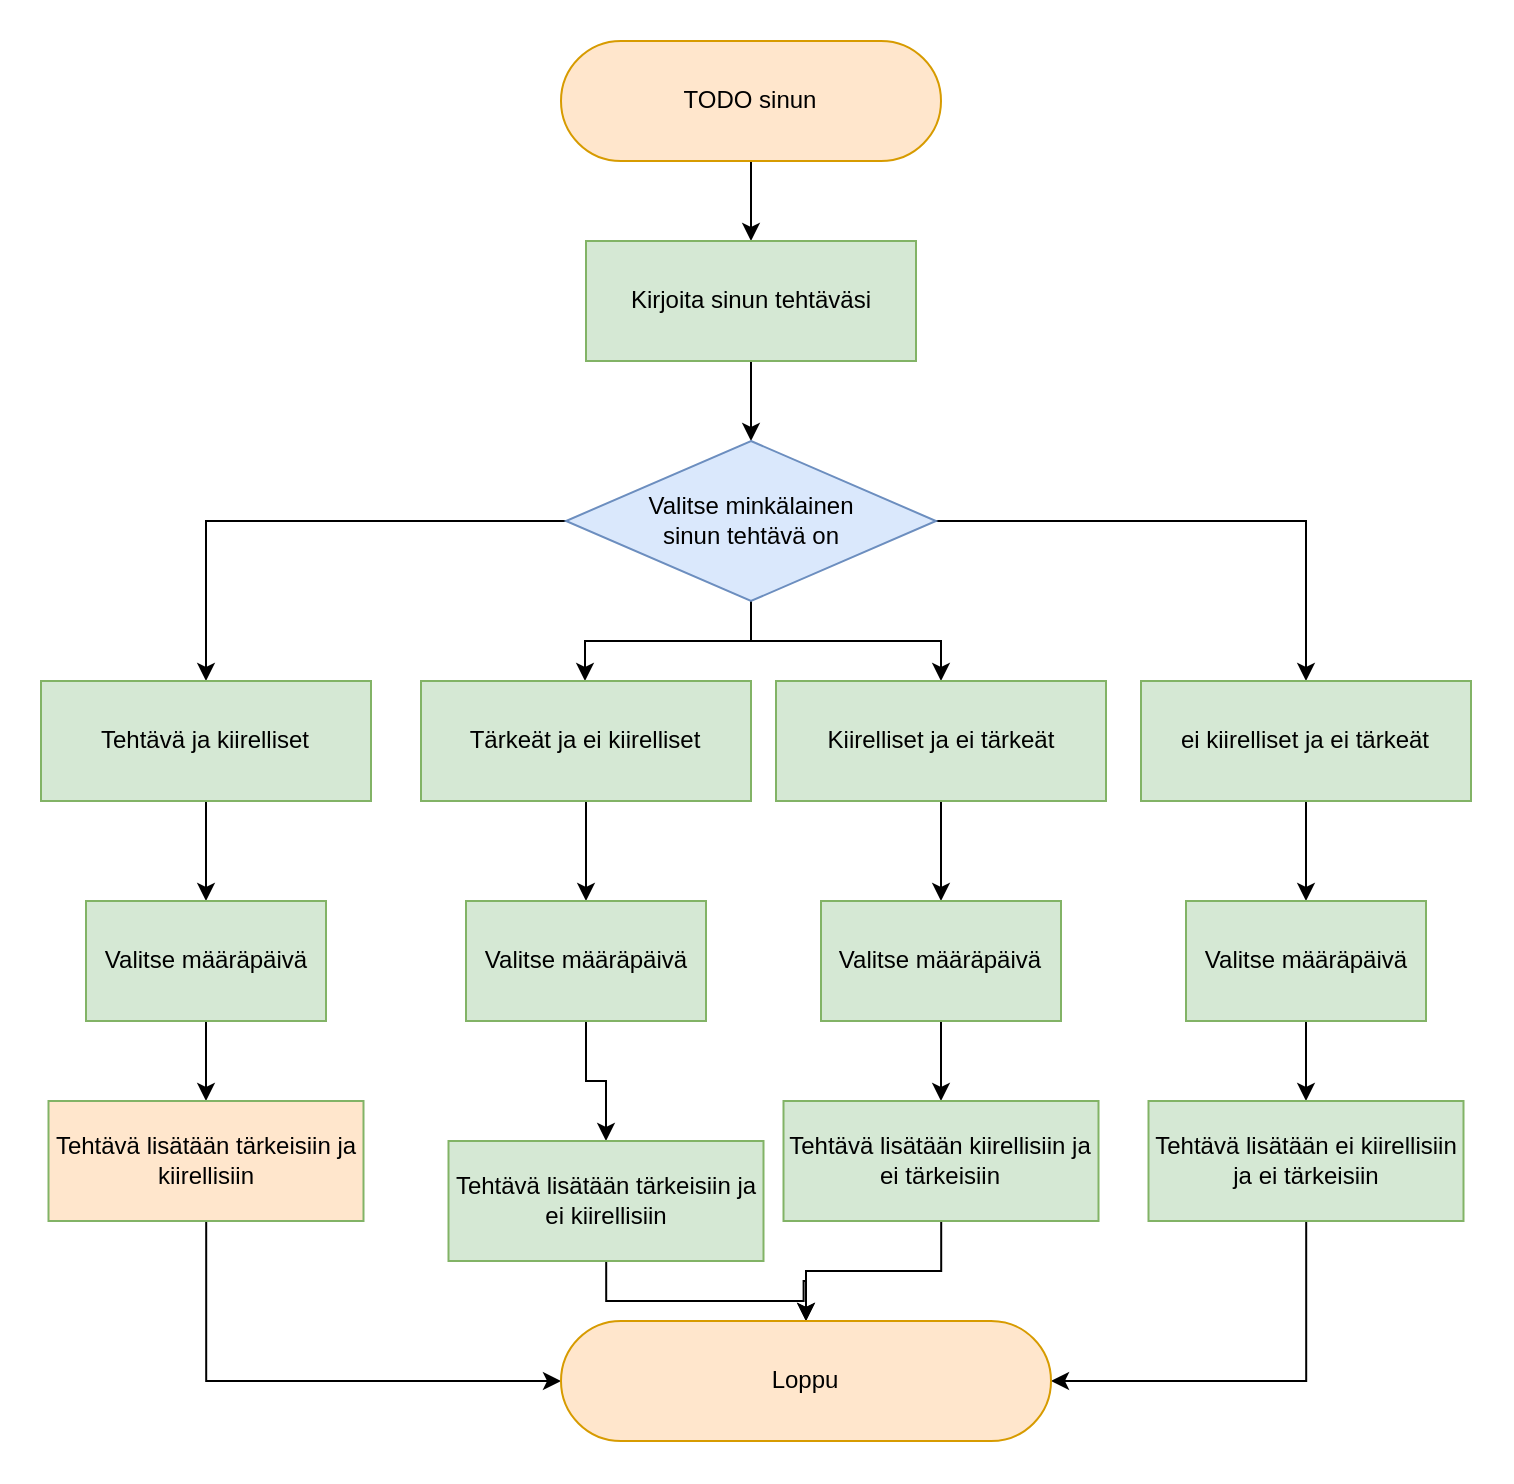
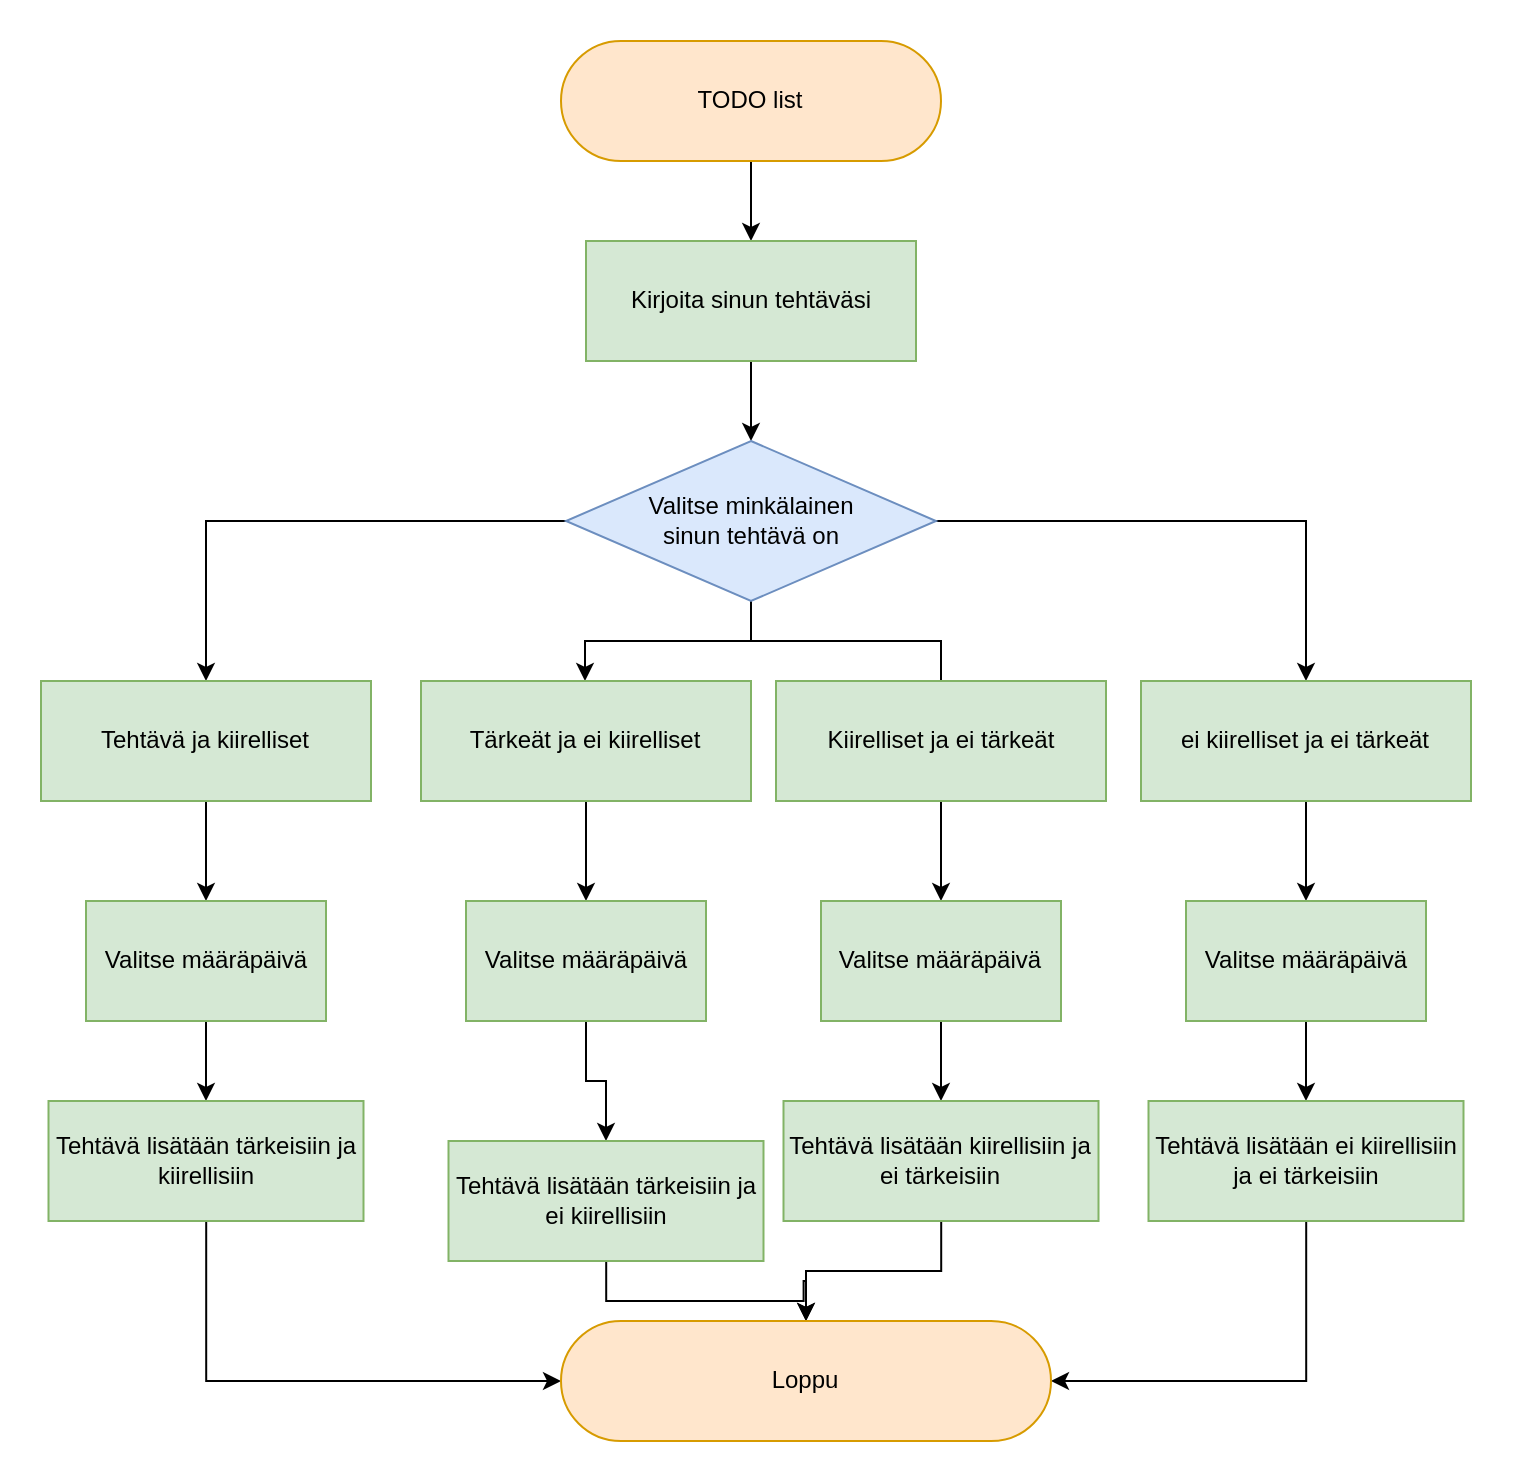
node "TODO sinun": label "TODO sinun" -> "TODO list"
edge "Valitse minkälainen sinun tehtävä on" -> "Kiirelliset ja ei tärkeät": arrowhead classic -> none
node "Tehtävä lisätään tärkeisiin ja kiirellisiin": fillcolor #ffe6cc -> #d5e8d4
